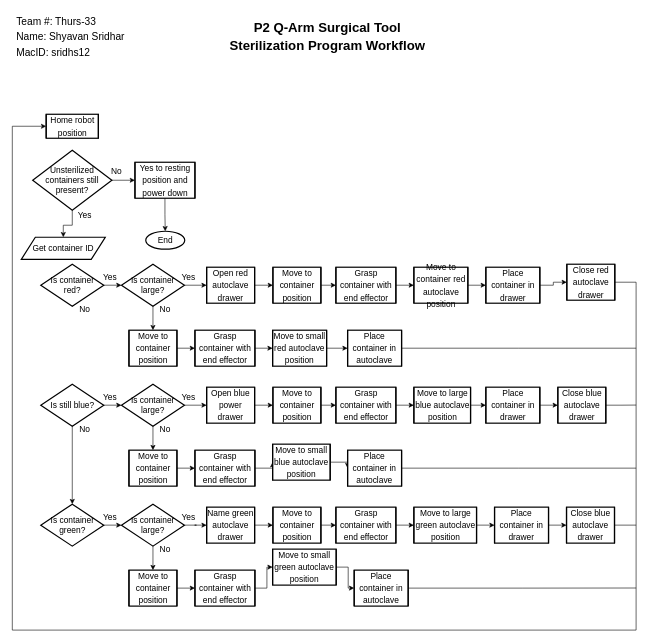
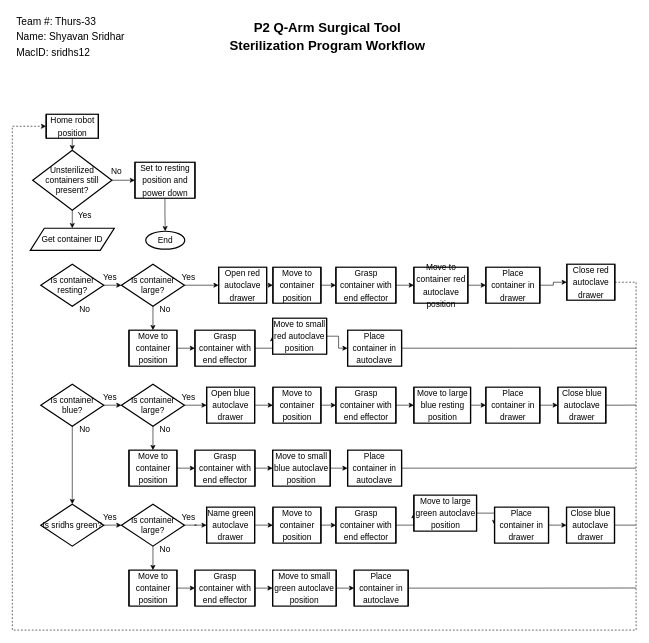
edge "Home robot position" -> "Unsterilized containers still present?": added
node "Yes to resting position and power down": label "Yes to resting position and power down" -> "Set to resting position and power down"
node "Get container ID": moved (63, 248) -> (72, 239)
node "Is container red?": label "Is container red?" -> "Is container resting?"
node "Open red autoclave drawer": moved (231, 285) -> (243, 285)
node "Move to small red autoclave position": moved (300, 348) -> (300, 336)
node "Is still blue?": label "Is still blue?" -> "Is container blue?"
node "Open blue power drawer": label "Open blue power drawer" -> "Open blue autoclave drawer"
node "Move to large blue autoclave position": label "Move to large blue autoclave position" -> "Move to large blue resting position"
node "Move to small blue autoclave position": moved (302, 462) -> (302, 468)
node "Is container green?": label "Is container green?" -> "Is sridhs green?"
node "Move to large green autoclave position": moved (445, 525) -> (445, 513)
node "Move to small green autoclave position": moved (305, 567) -> (305, 588)
edge "Close red autoclave drawer" -> "Home robot position": style solid -> dashed
